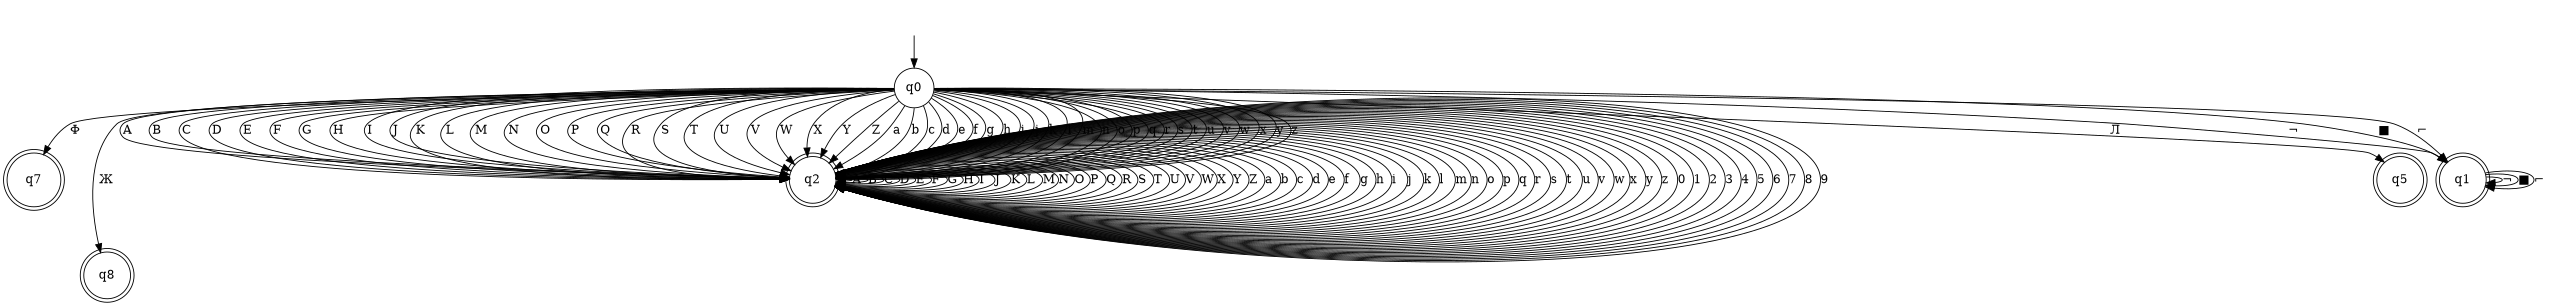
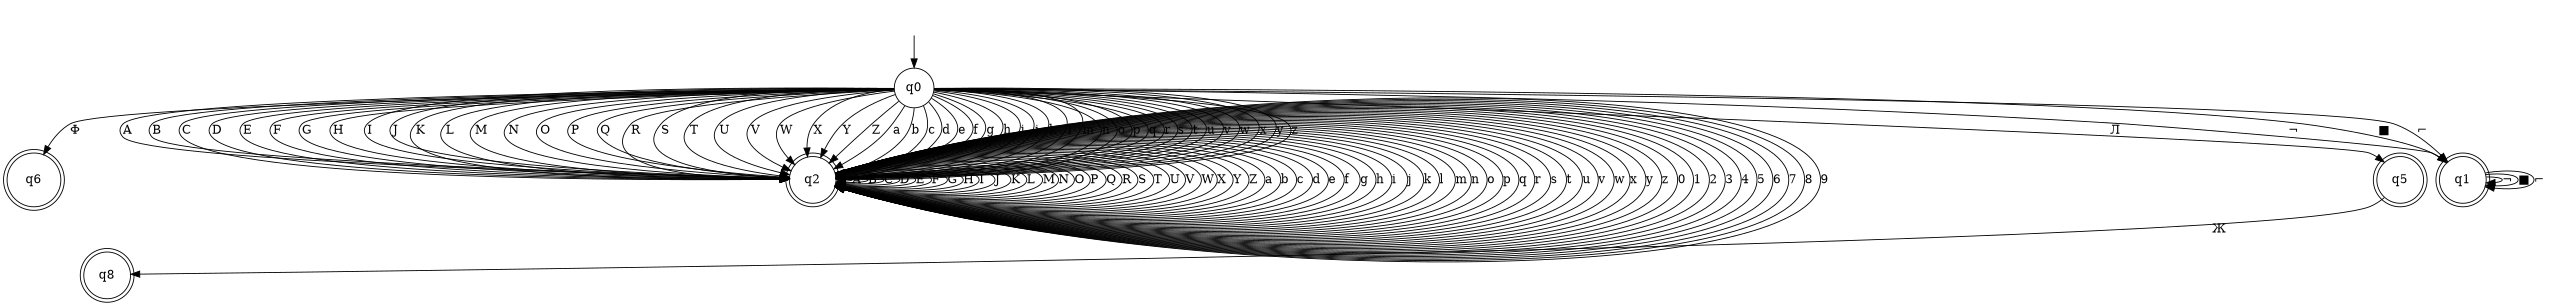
edge "q0" -> "q8": now "q5" -> "q8"
node "q7": label "q7" -> "q6"
